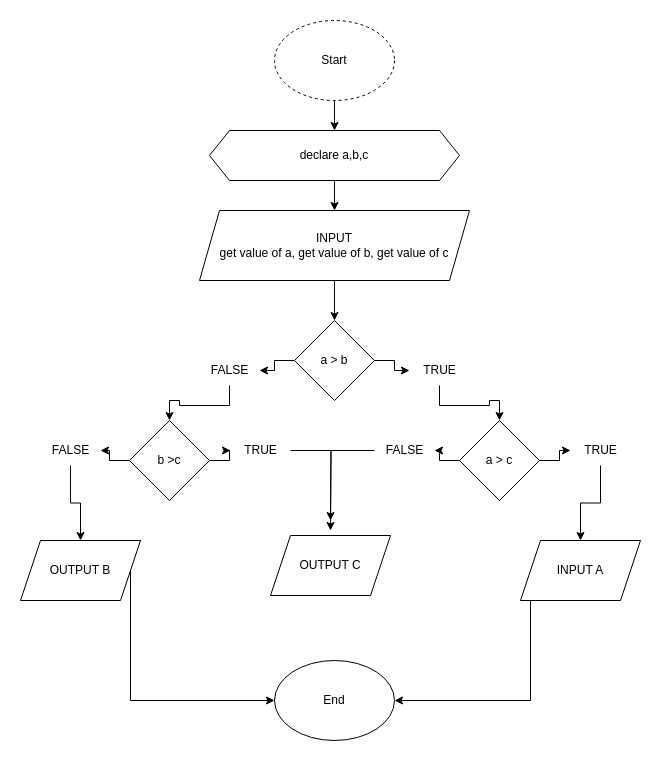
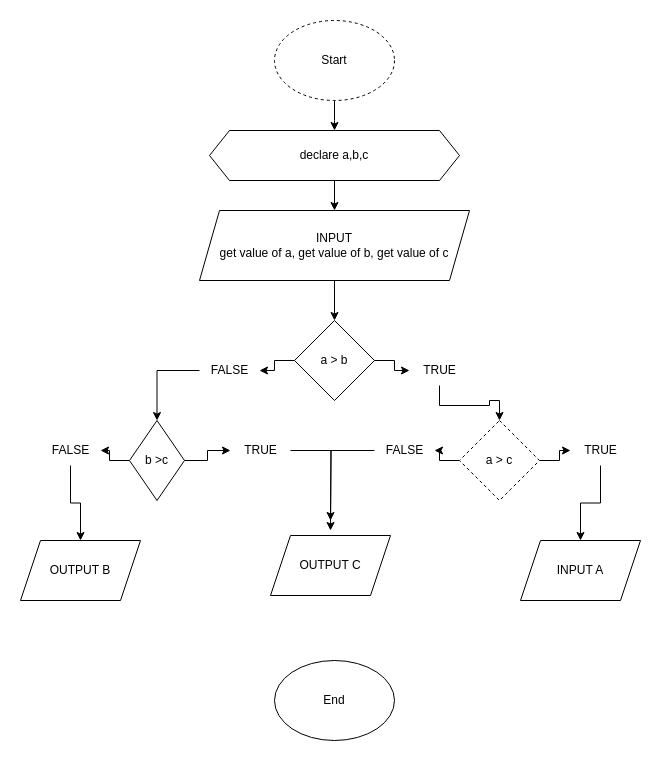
node "b >c": size 80x80 -> 55x80
node "a > c": style solid -> dashed
edge "OUTPUT B" -> "End": removed
edge "INPUT A" -> "End": removed
